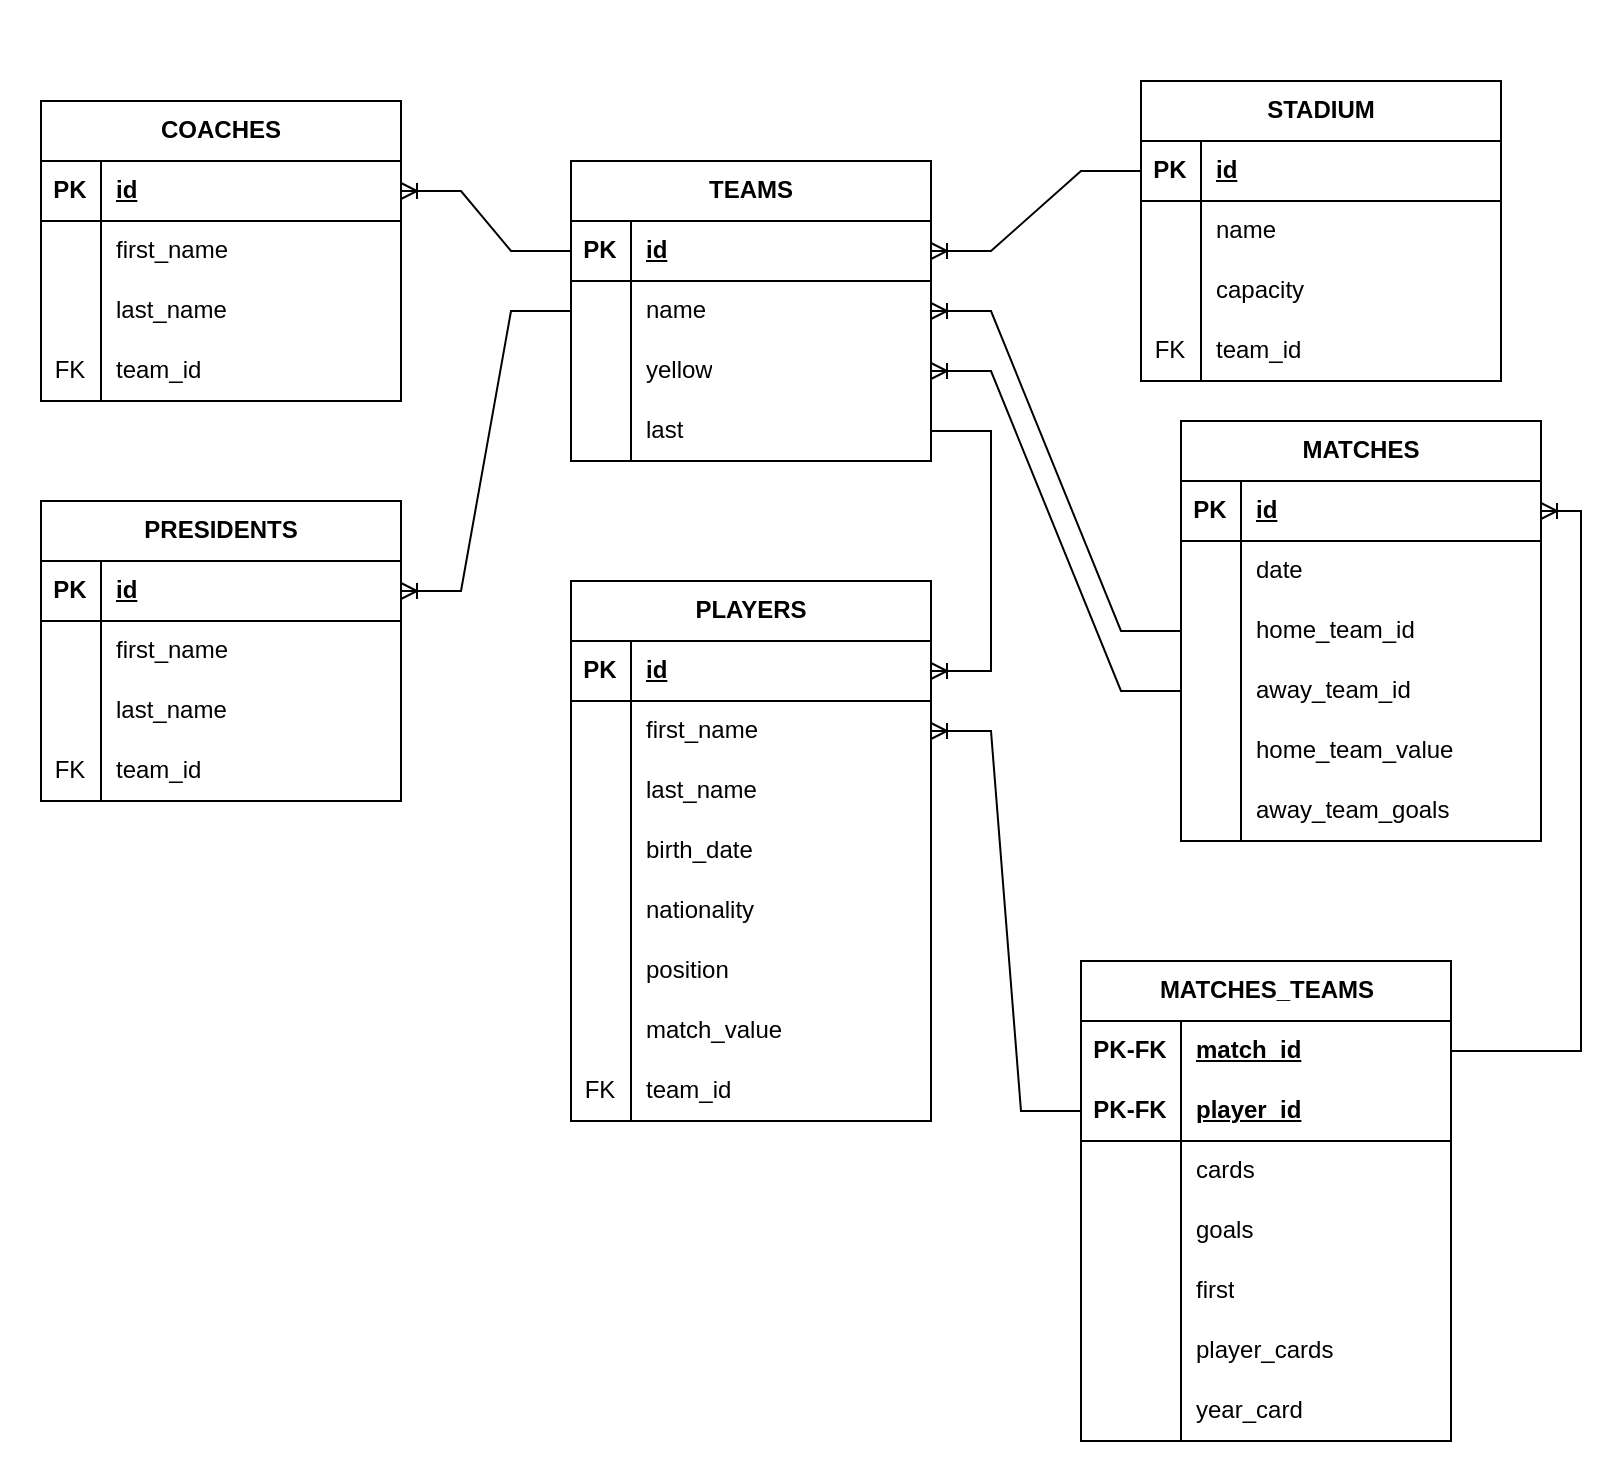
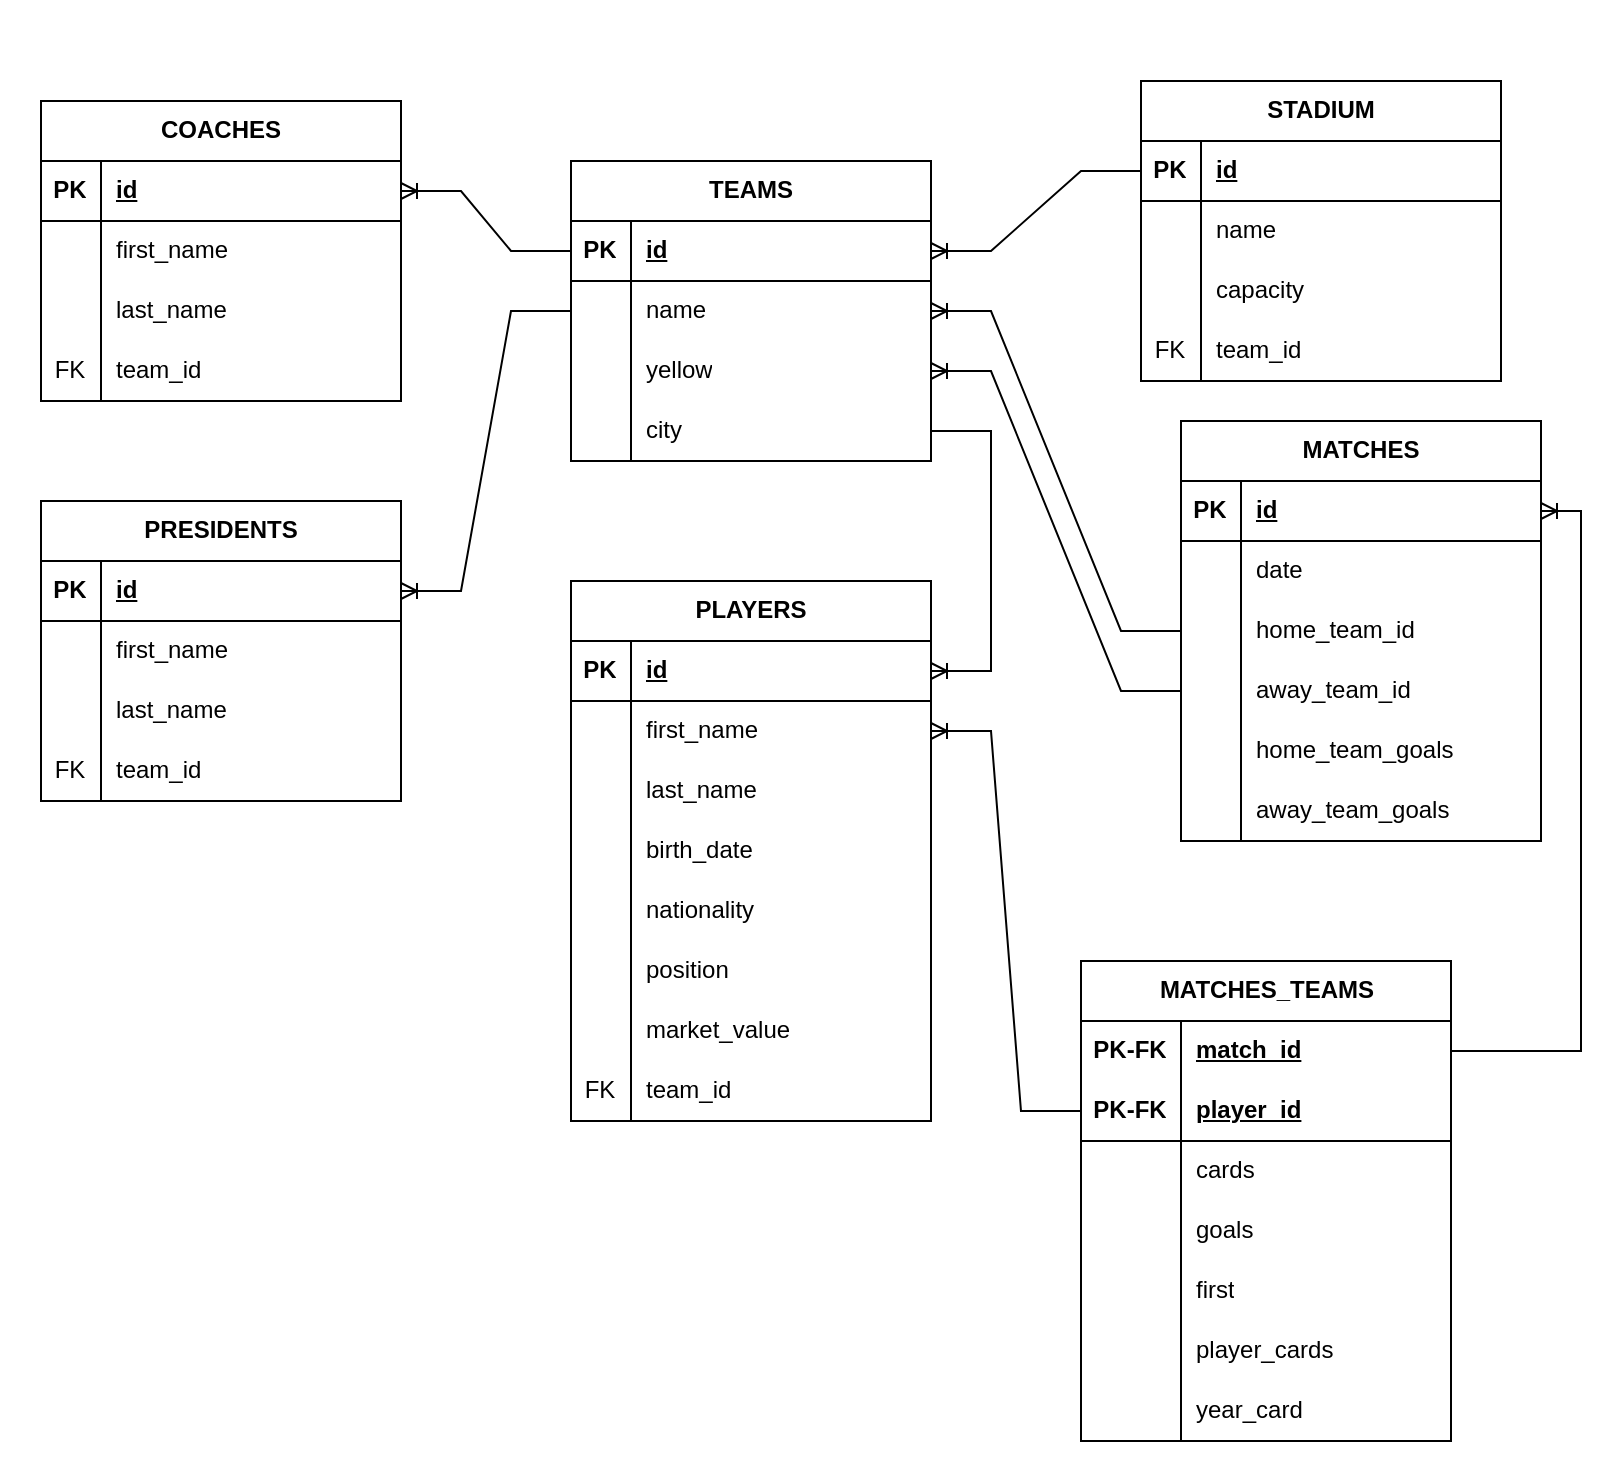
node "last": label "last" -> "city"
node "home_team_value": label "home_team_value" -> "home_team_goals"
node "match_value": label "match_value" -> "market_value"
